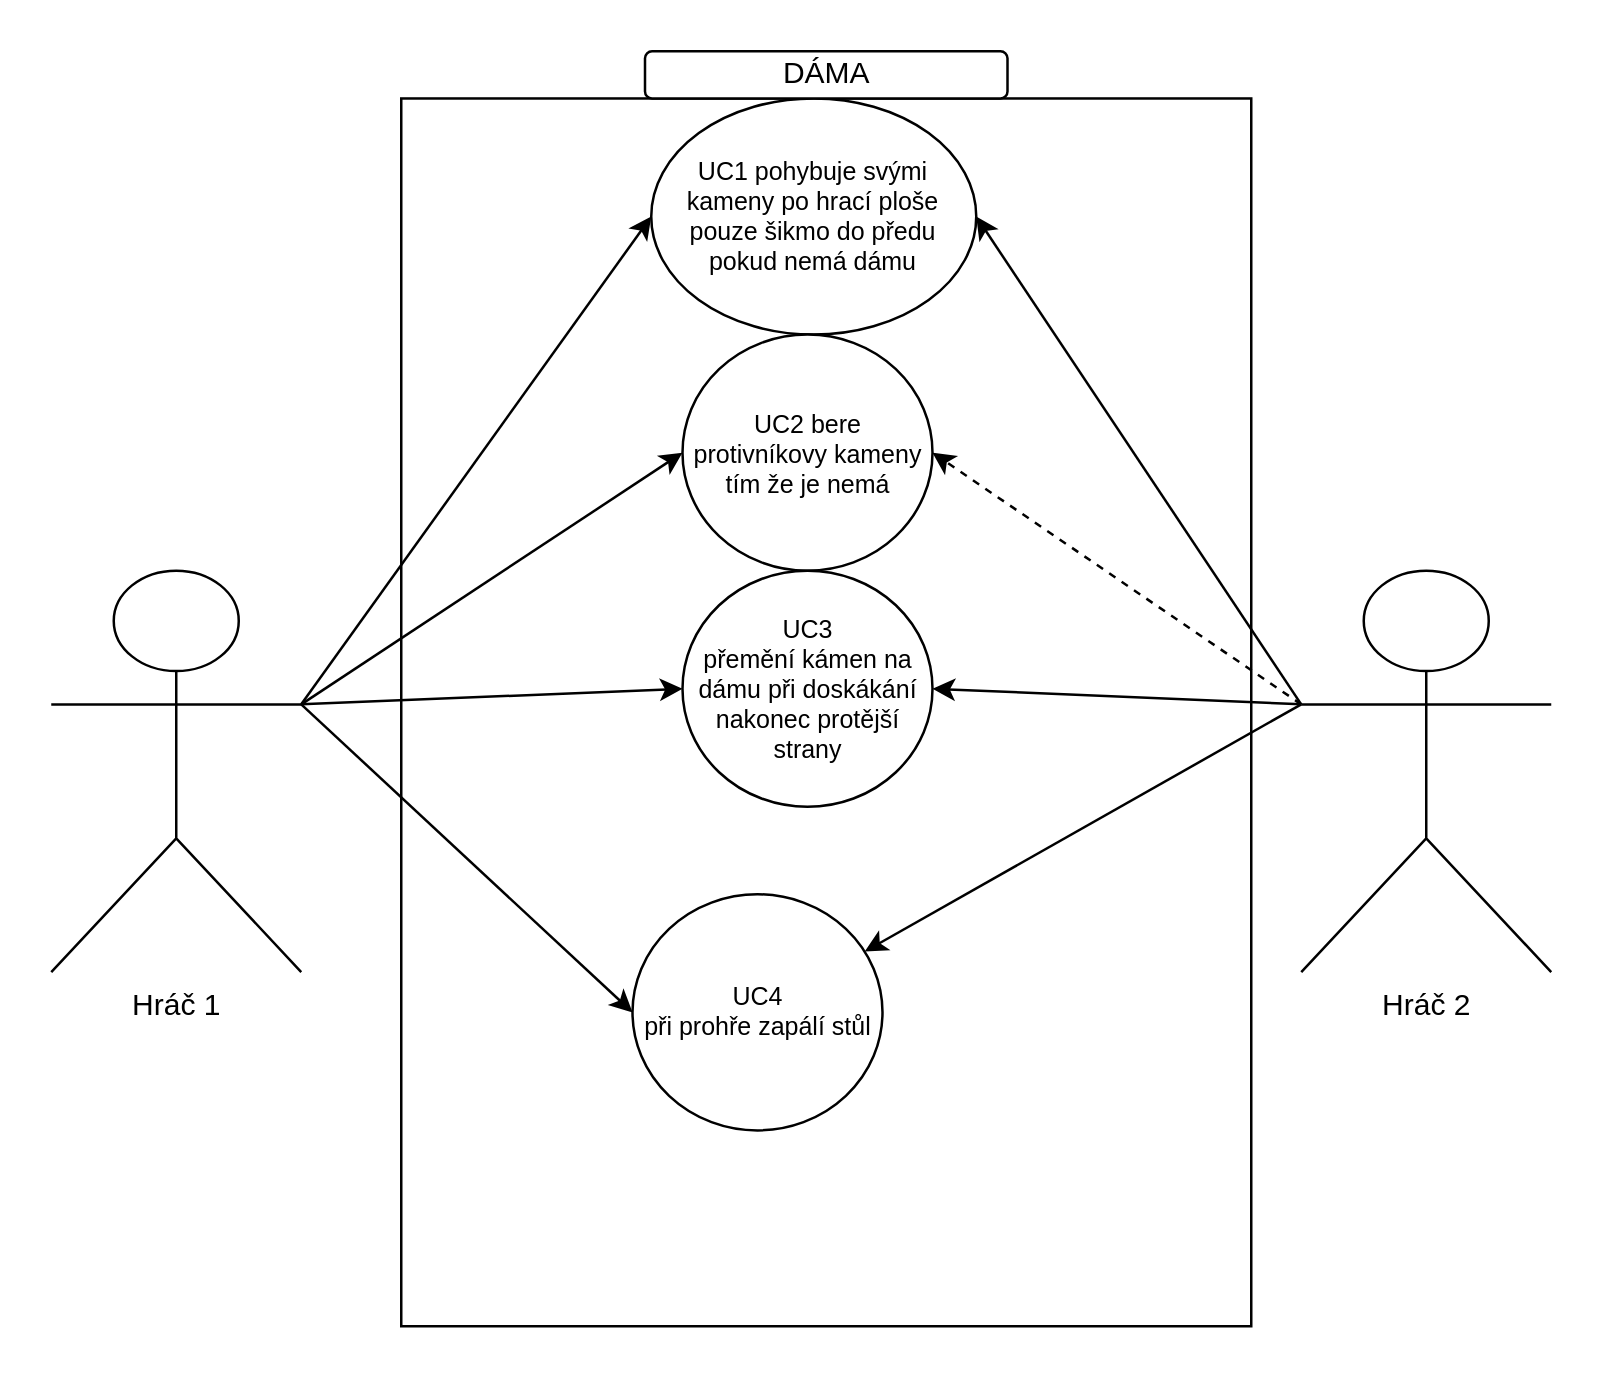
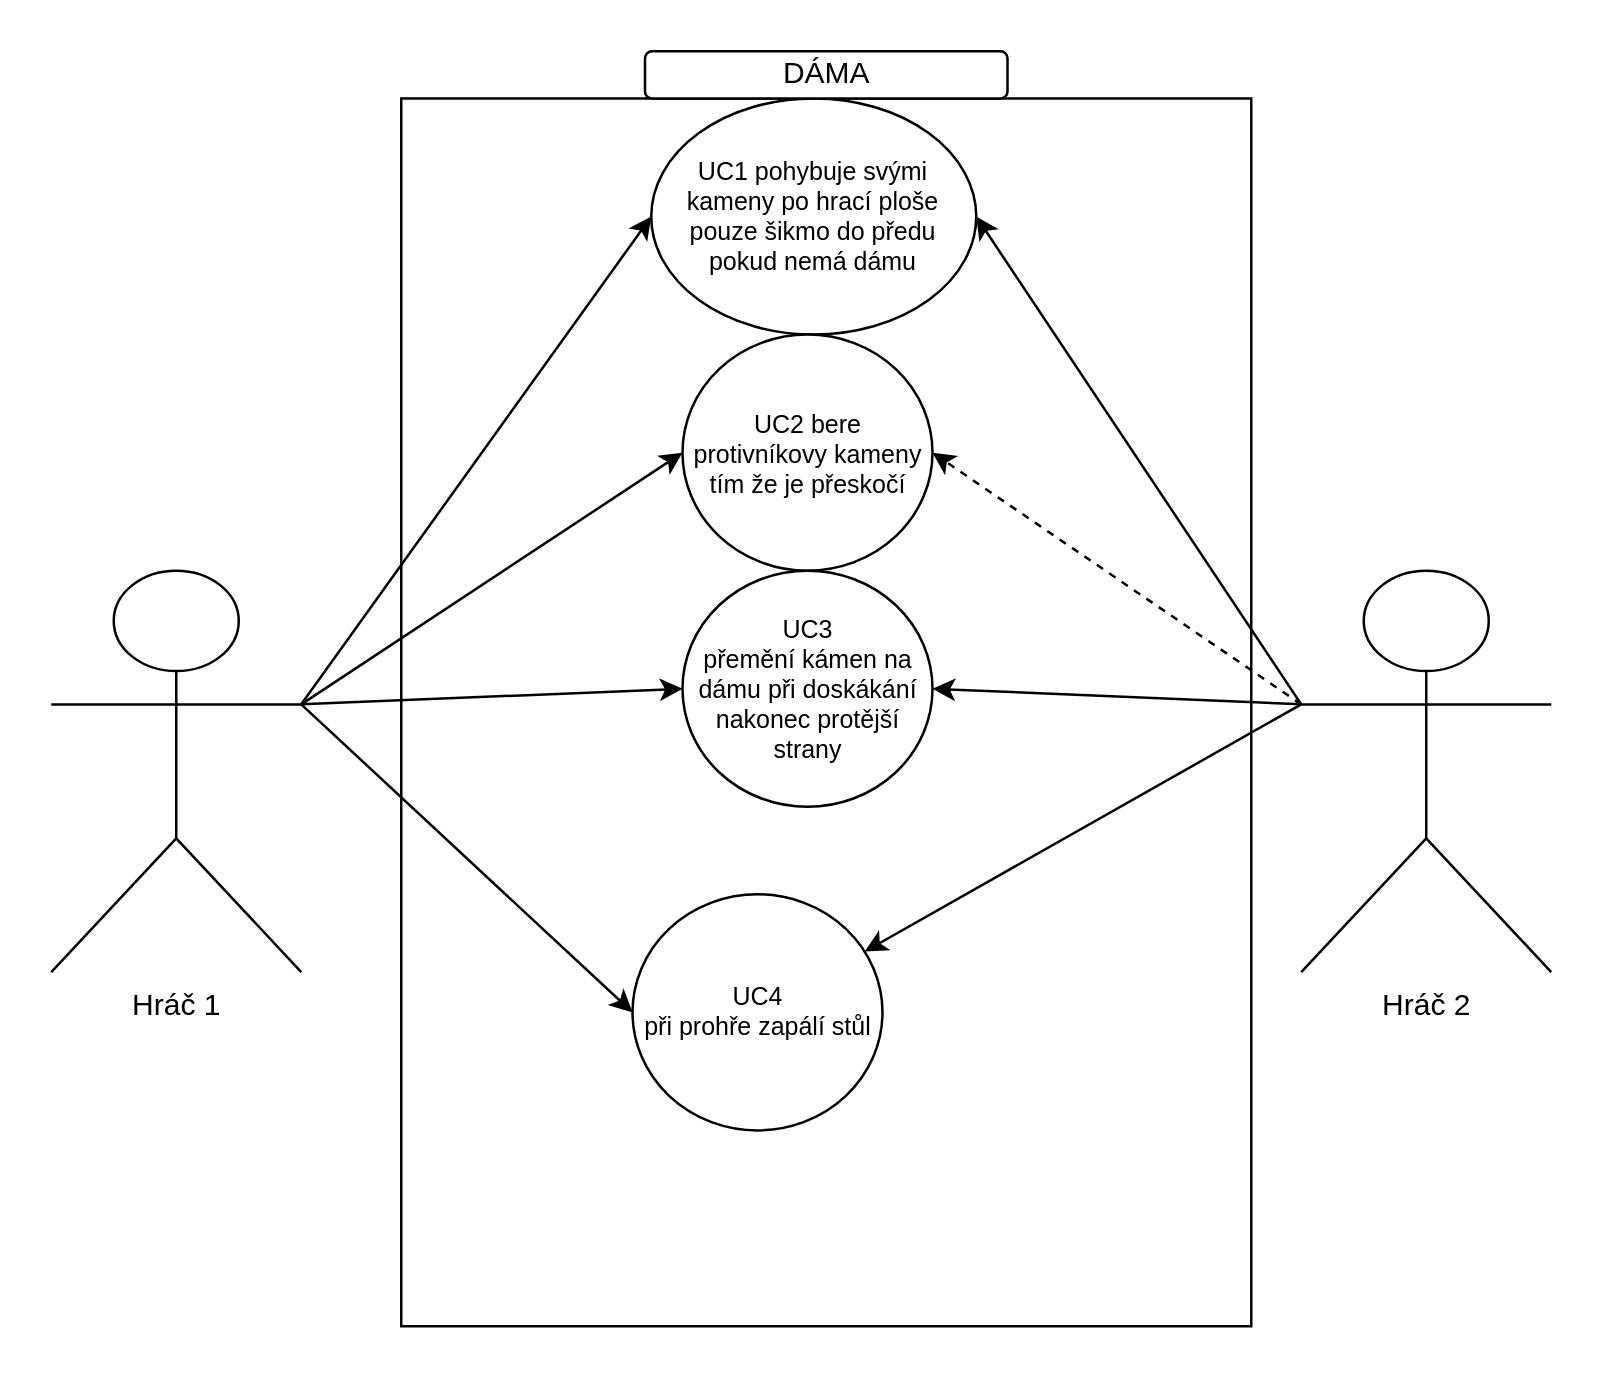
node "UC2 bere protivníkovy kameny tím že je nemá": label "UC2 bere protivníkovy kameny tím že je nemá" -> "UC2 bere protivníkovy kameny tím že je přeskočí"
